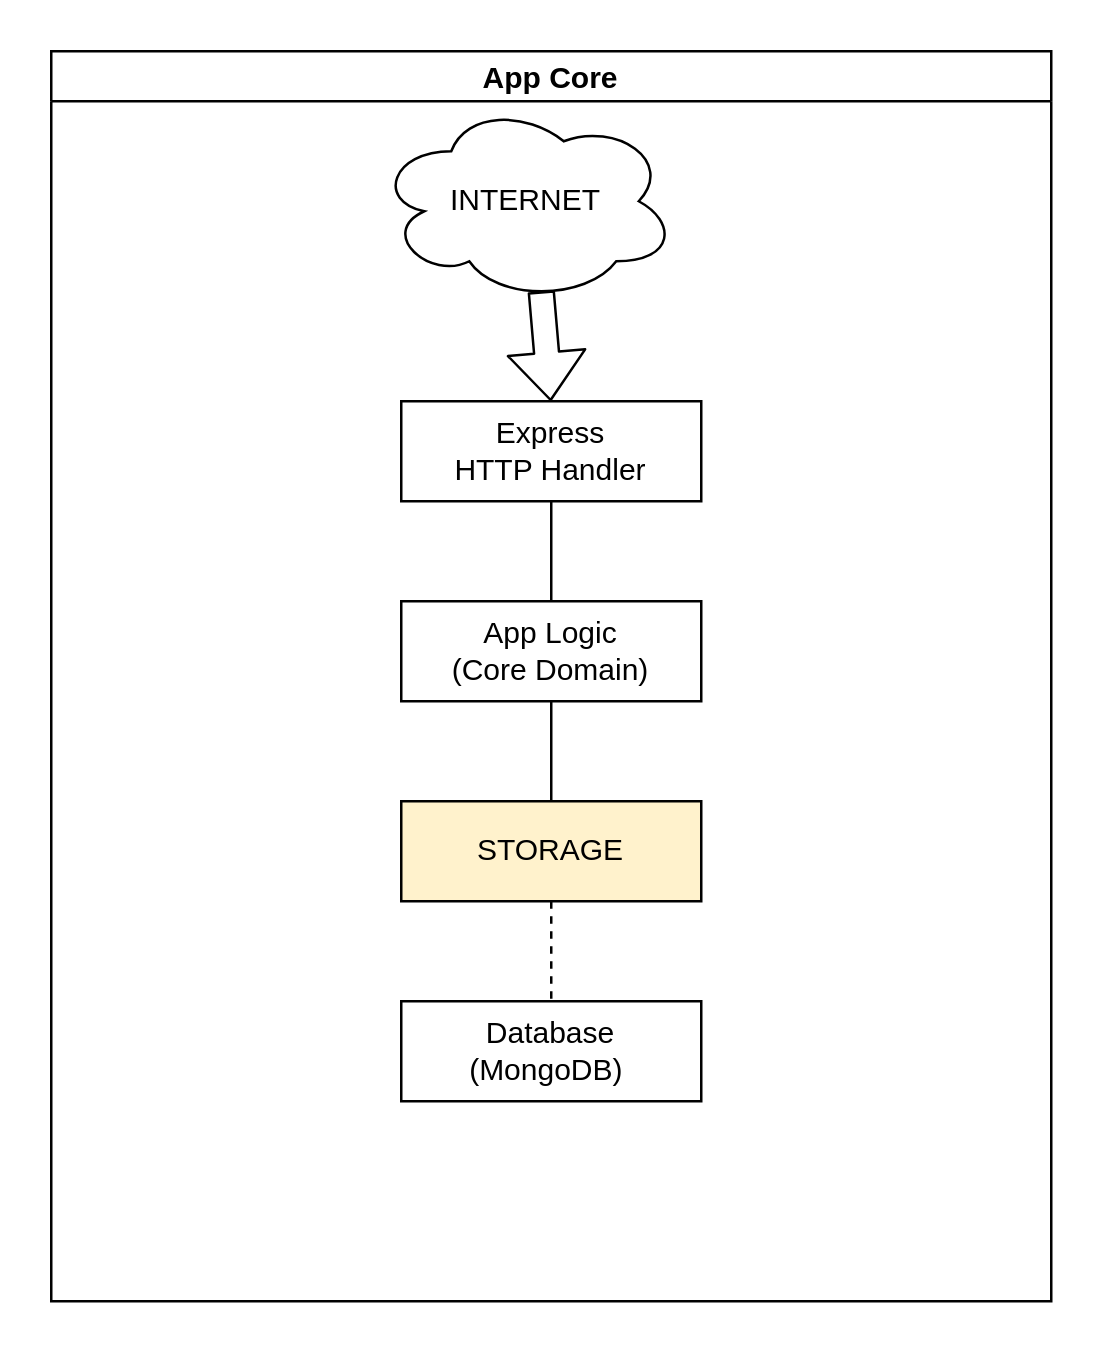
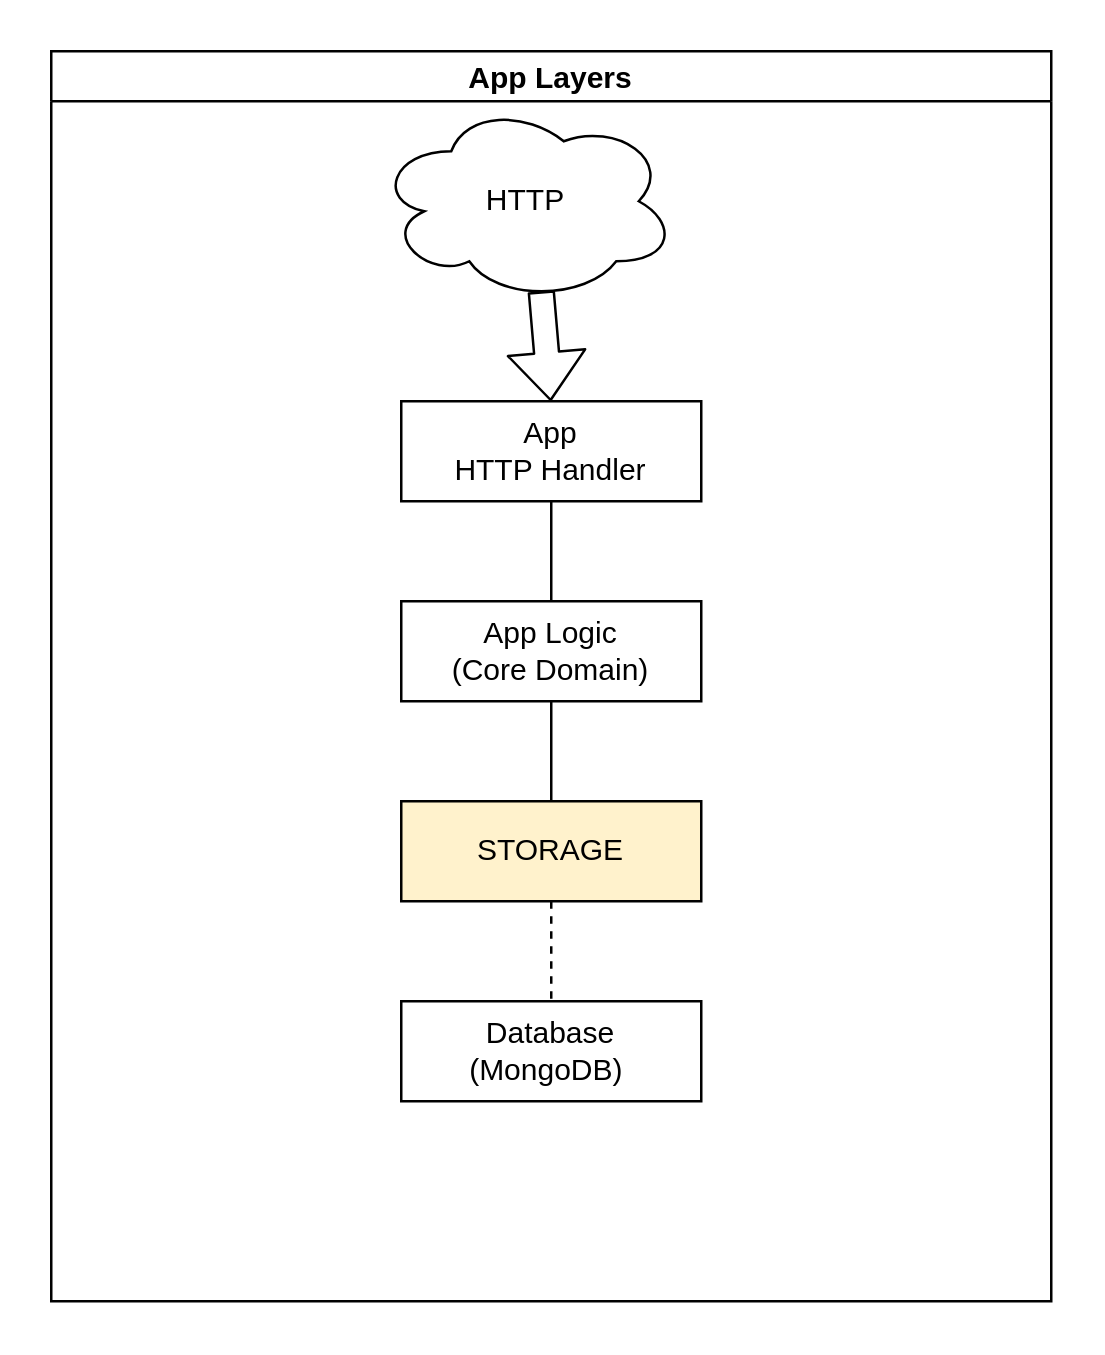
node "App Core": label "App Core" -> "App Layers"
node "INTERNET": label "INTERNET" -> "HTTP"
node "Express HTTP Handler": label "Express HTTP Handler" -> "App HTTP Handler"
